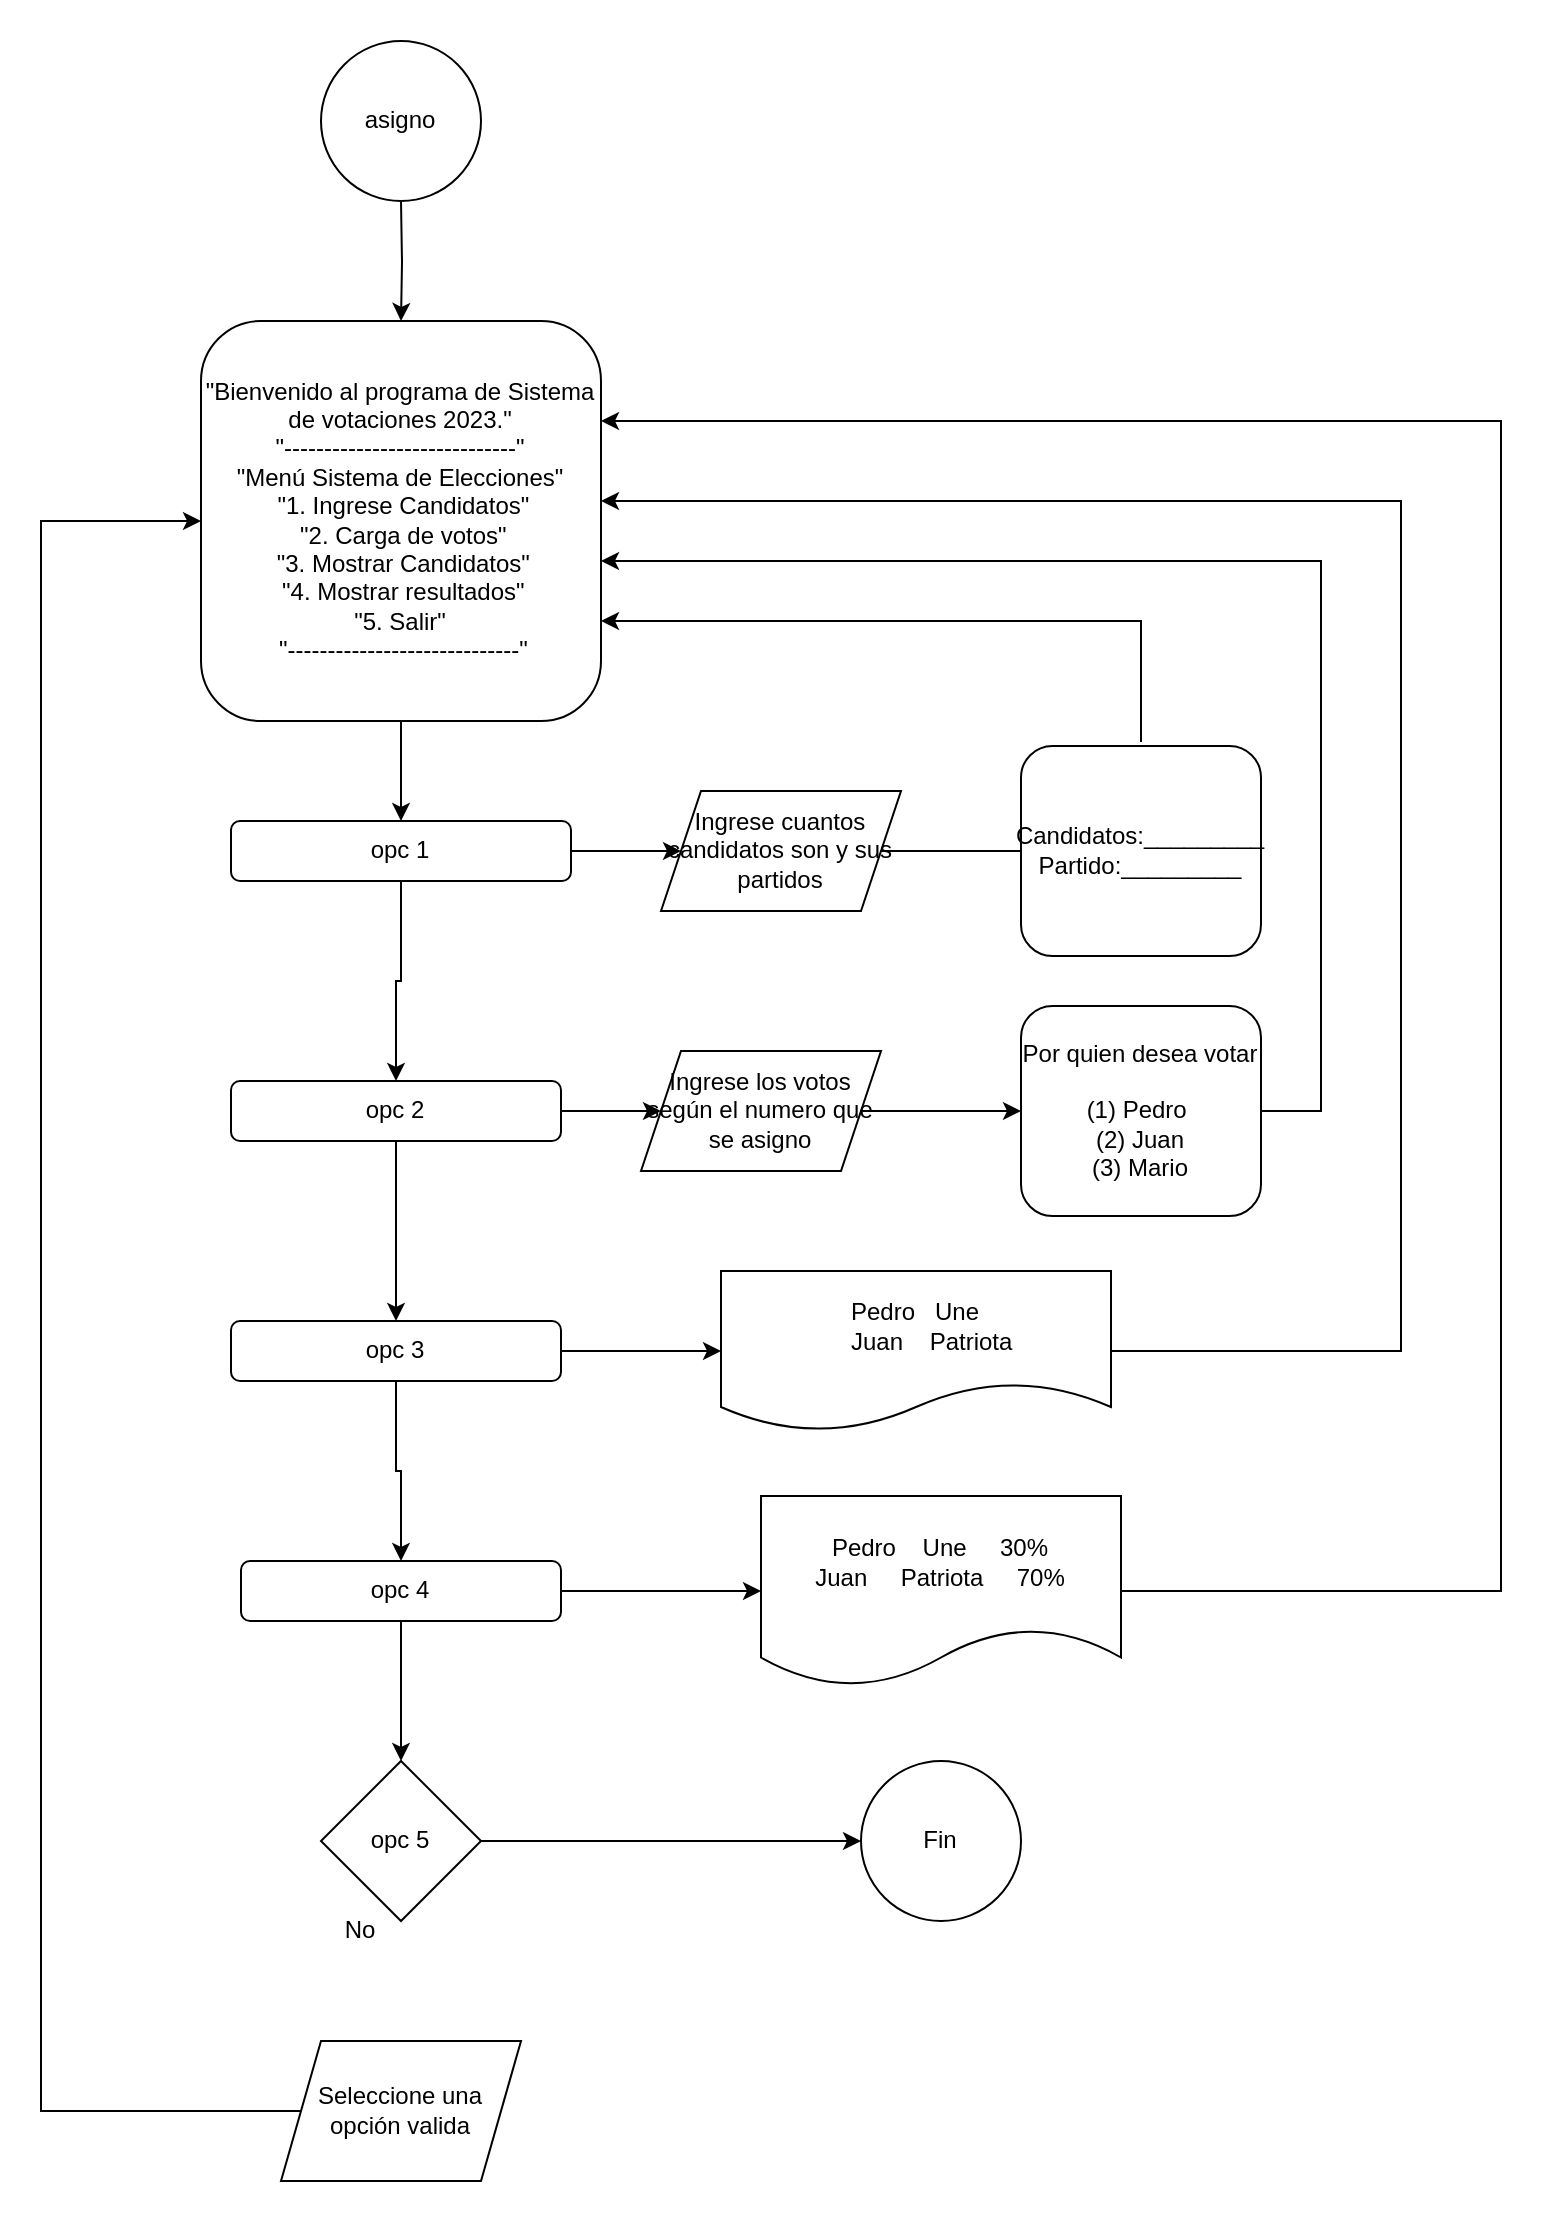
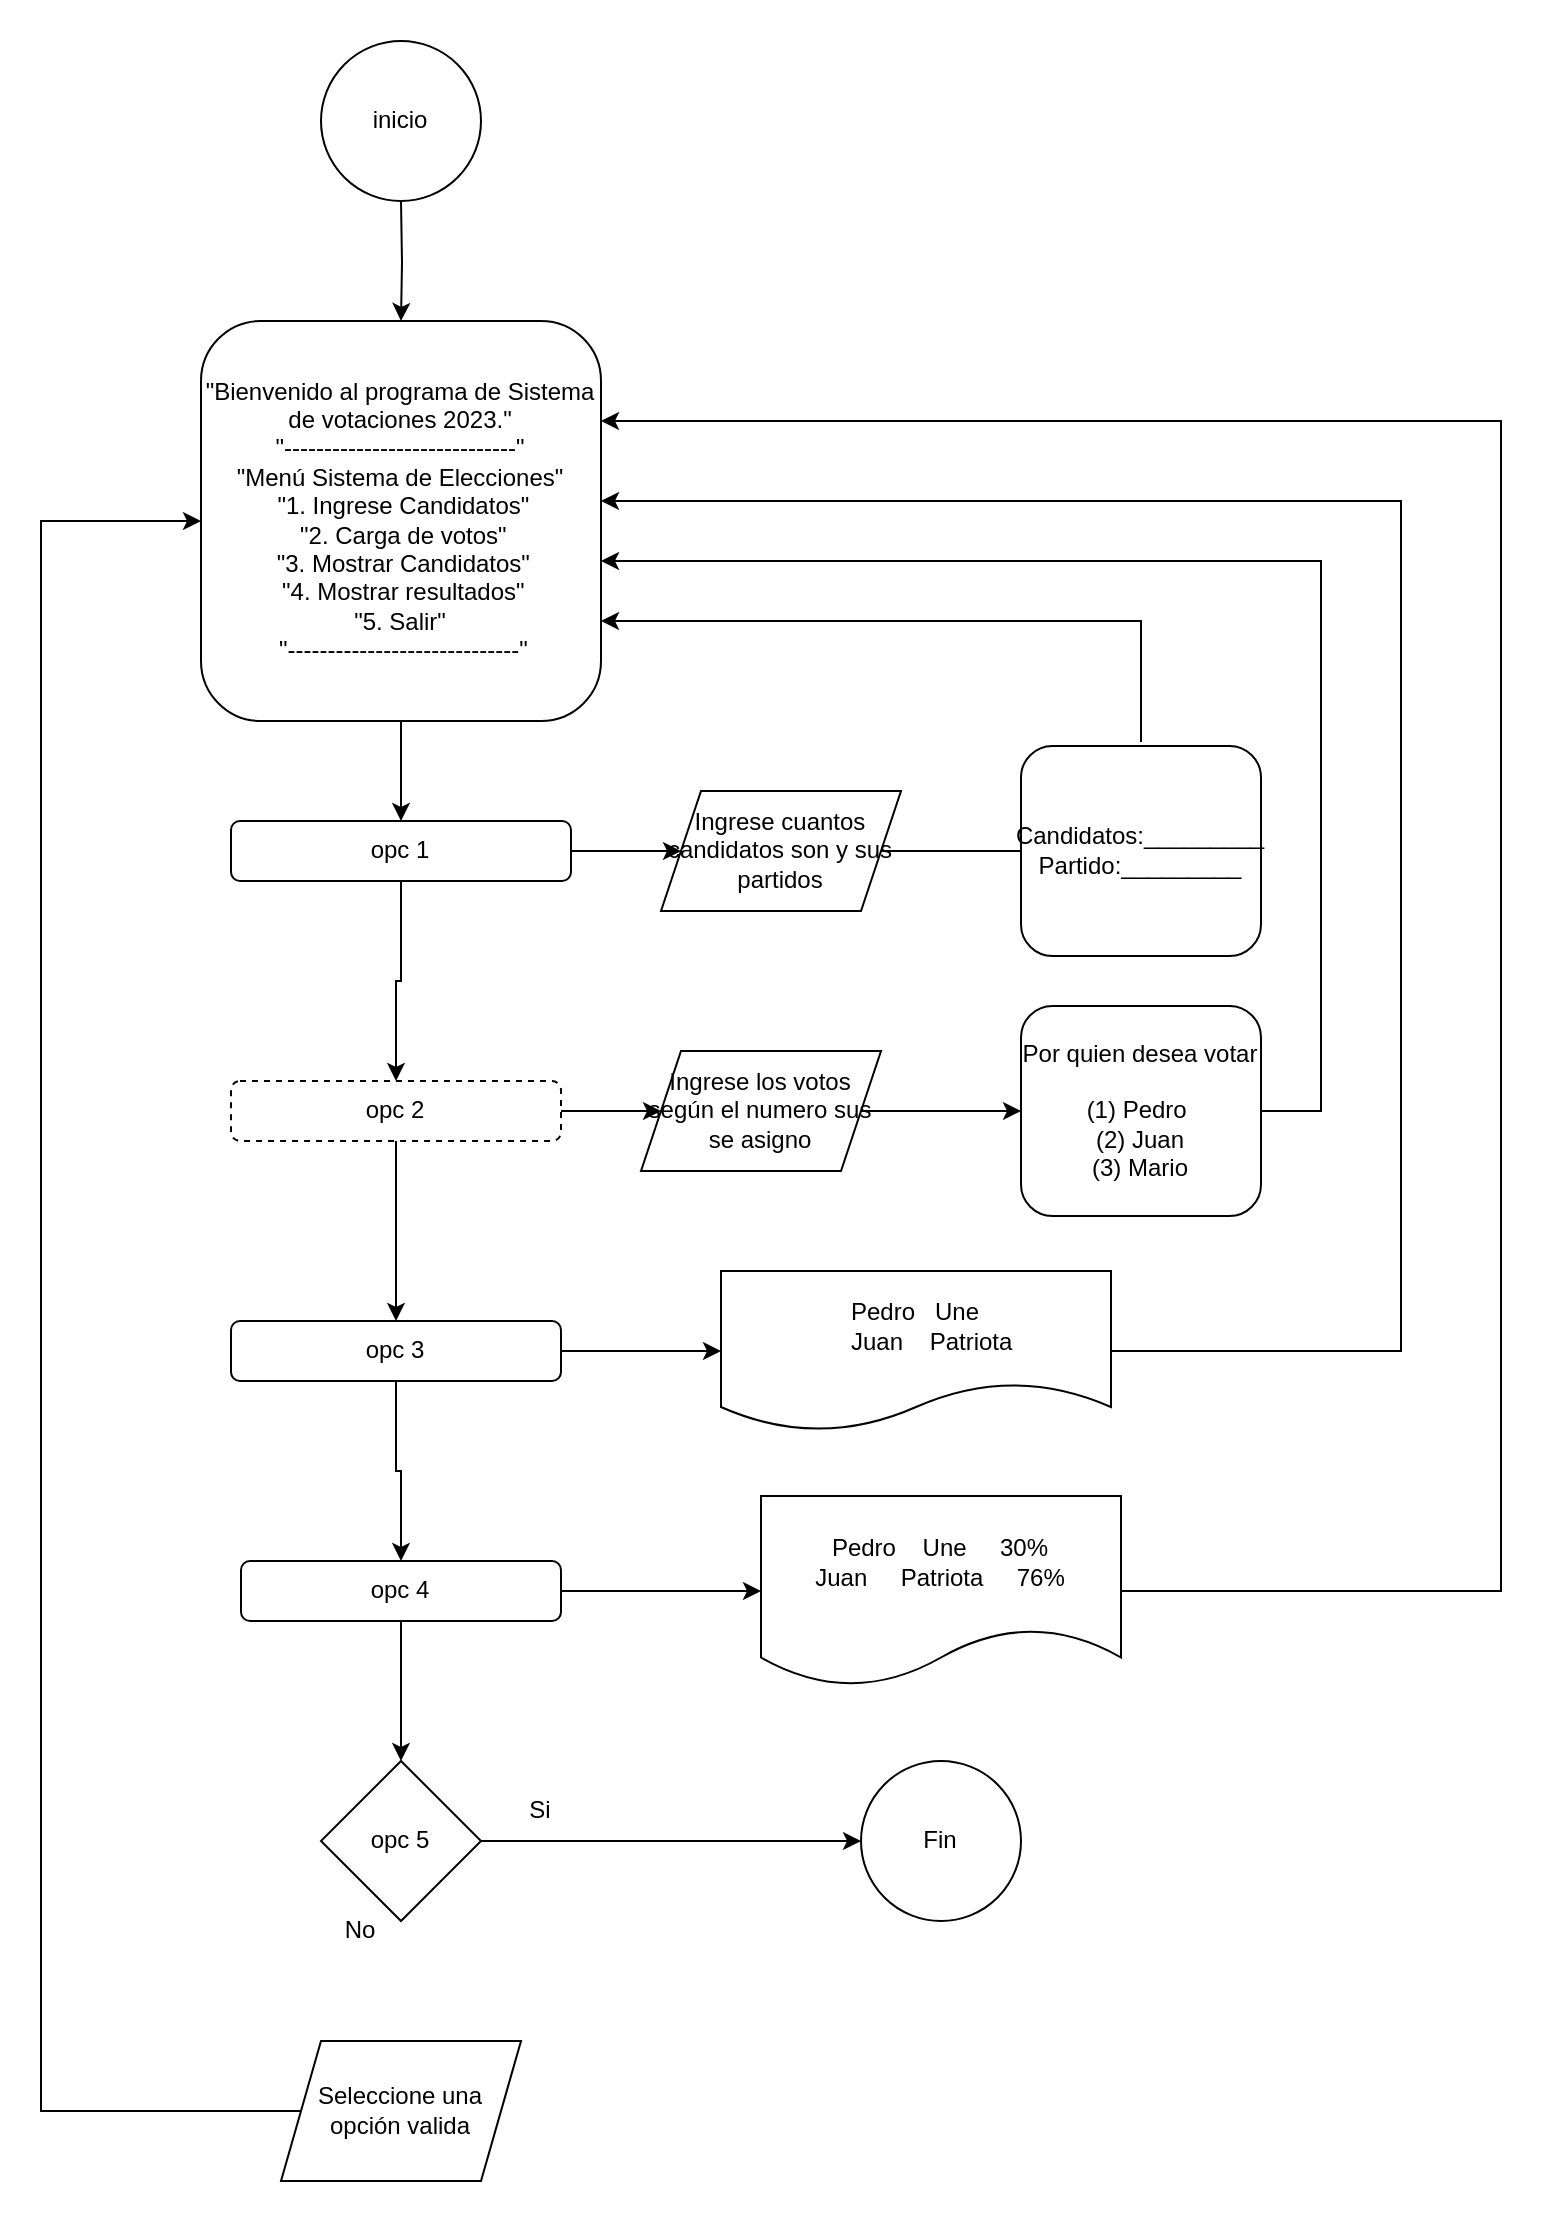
node "asigno": label "asigno" -> "inicio"
node "opc 2": style solid -> dashed
node "Ingrese los votos según el numero que se asigno": label "Ingrese los votos según el numero que se asigno" -> "Ingrese los votos según el numero sus se asigno"
node "Pedro Une 30% Juan Patriota 70%": label "Pedro Une 30% Juan Patriota 70%" -> "Pedro Une 30% Juan Patriota 76%"
node "Si": added
